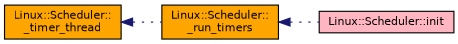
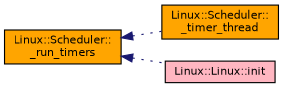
edge "Linux::Scheduler:: _run_timers" -> "Linux::Scheduler:: _timer_thread": reversed
node "Linux::Scheduler::init": label "Linux::Scheduler::init" -> "Linux::Linux::init"
